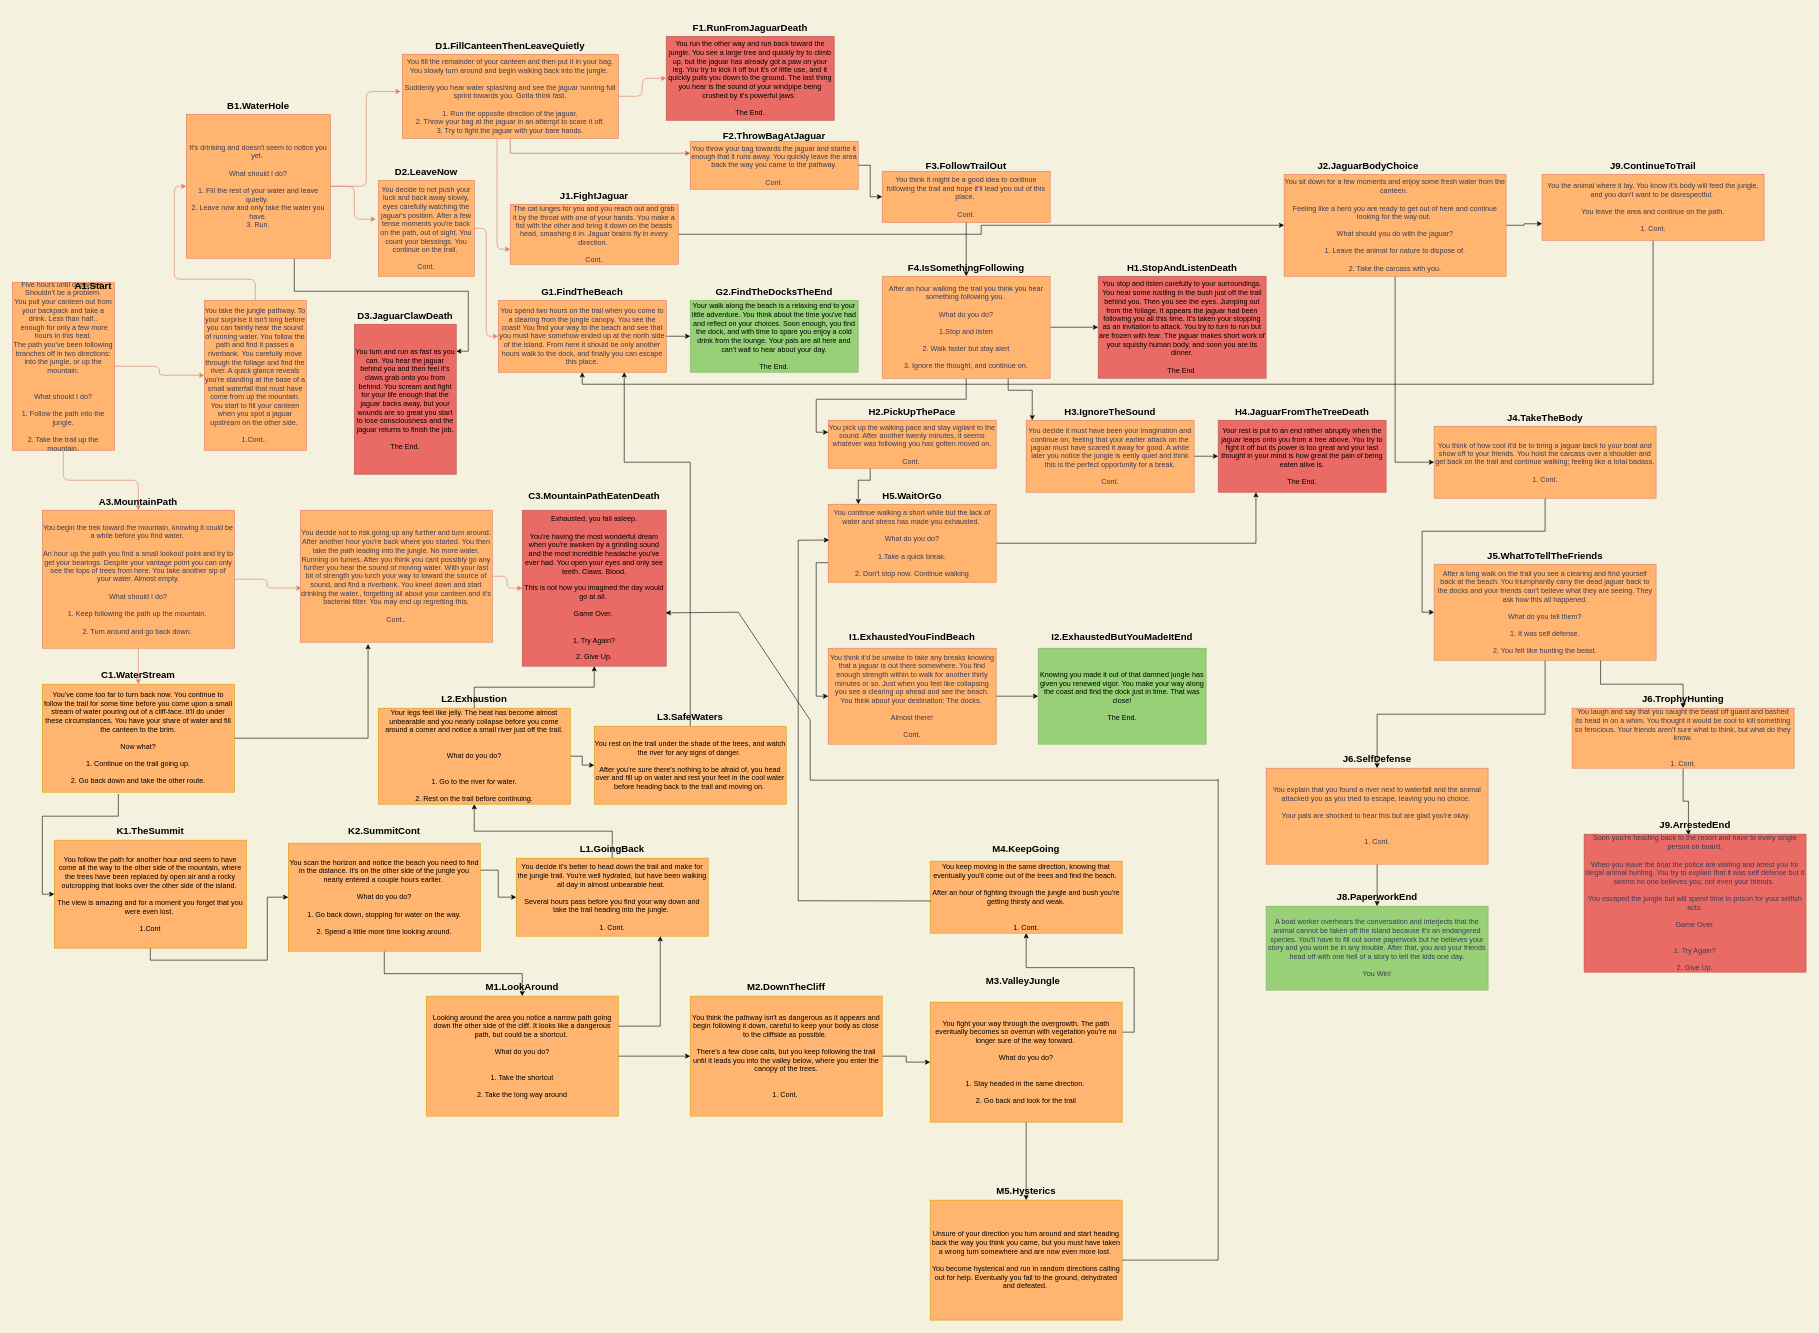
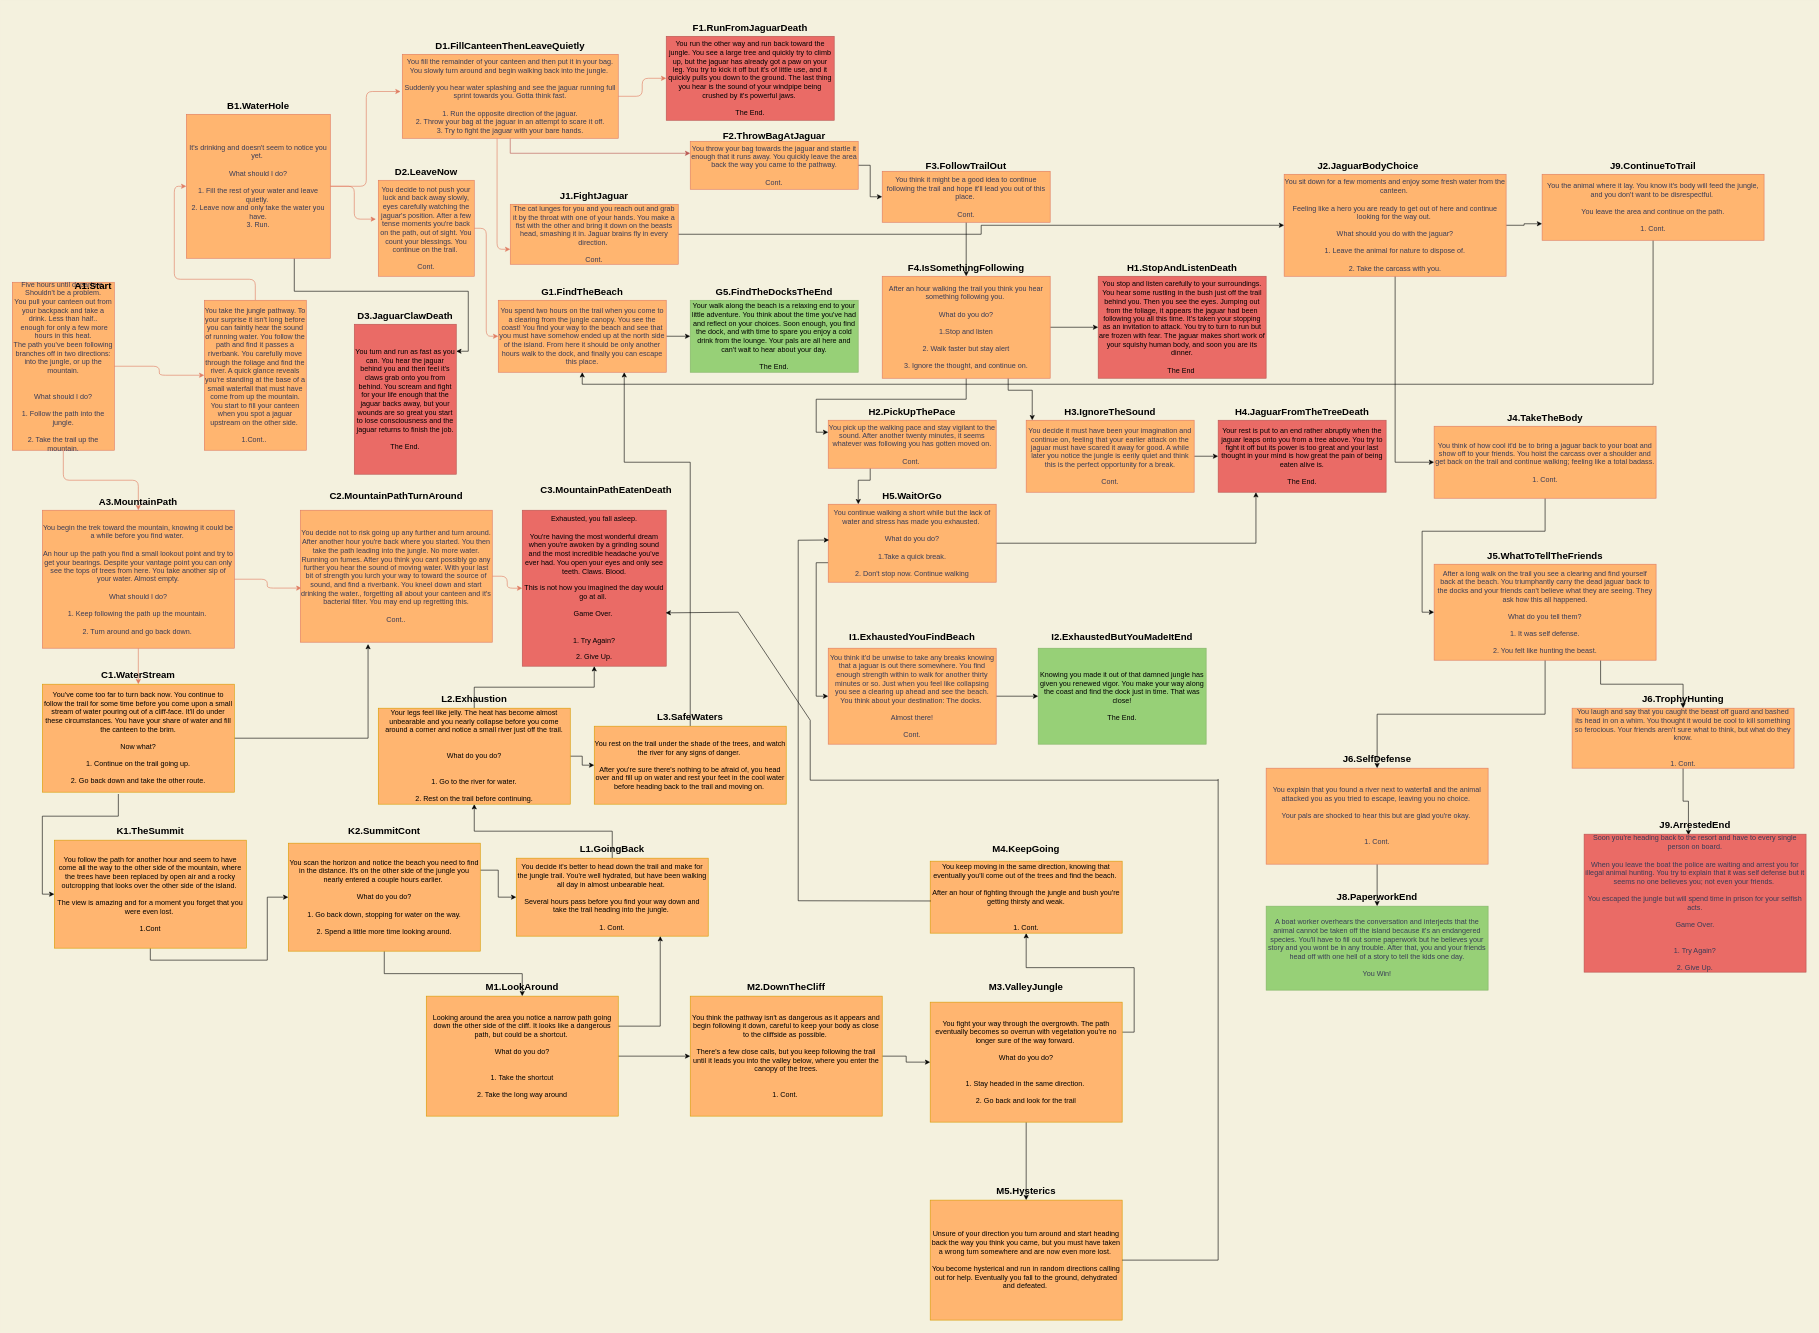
node "G2.FindTheDocksTheEnd": label "G2.FindTheDocksTheEnd" -> "G5.FindTheDocksTheEnd"
node "C2.MountainPathTurnAround": added
node "C3.MountainPathEatenDeath": moved (594, 495) -> (606, 489)
node "M3.ValleyJungle": moved (1023, 981) -> (1026, 987)
